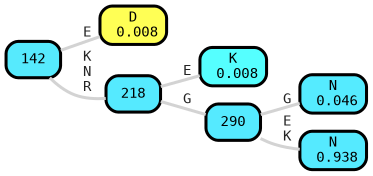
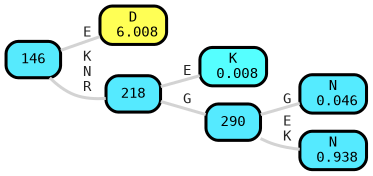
node "D 0.008": label "D 0.008" -> "D 6.008"
node "142": label "142" -> "146"
